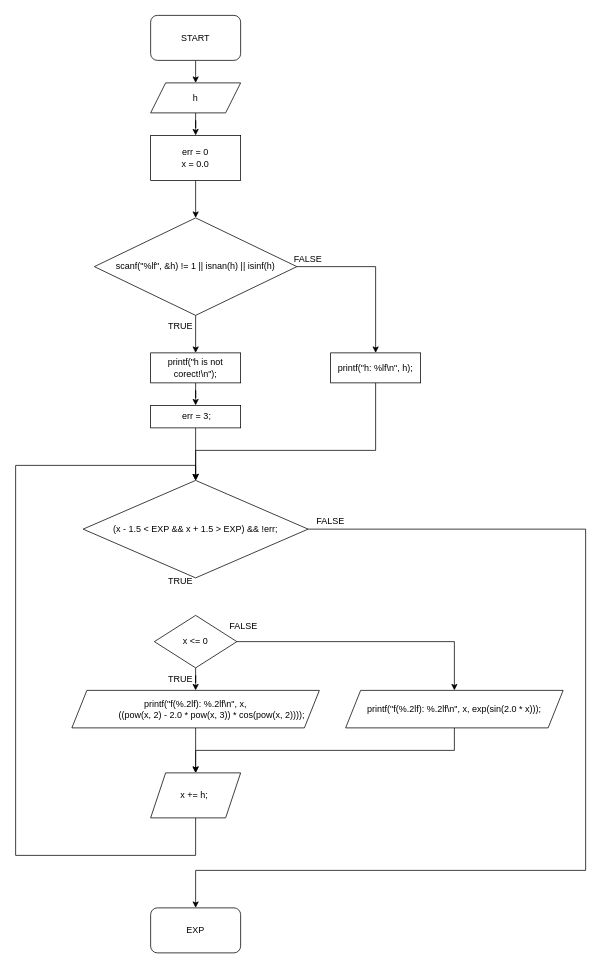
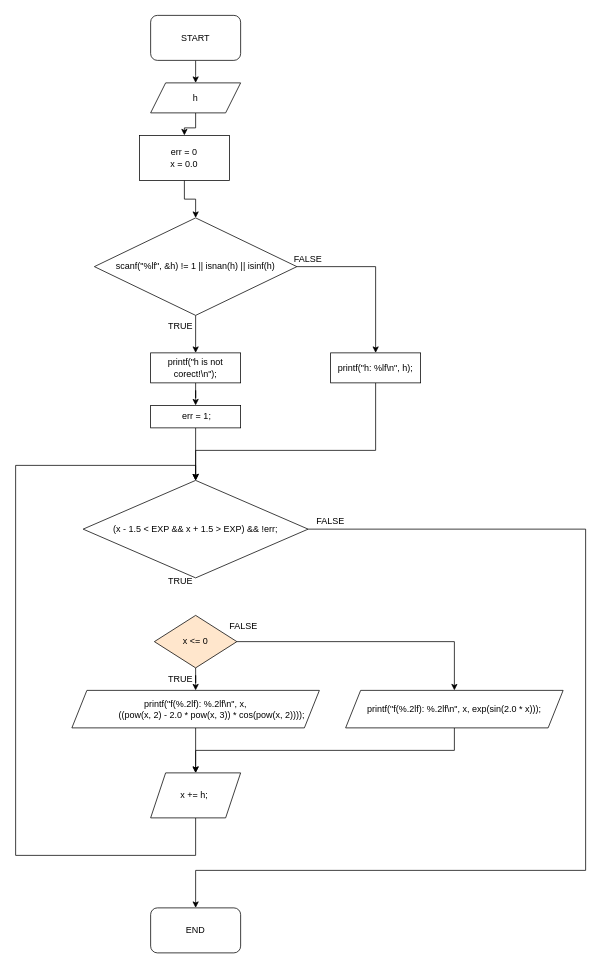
node "err = 0 x = 0.0": moved (195, 158) -> (184, 158)
node "err = 3;": label "err = 3;" -> "err = 1;"
node "x <= 0": fillcolor #ffffff -> #ffe6cc
node "EXP": label "EXP" -> "END"
